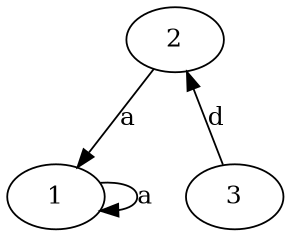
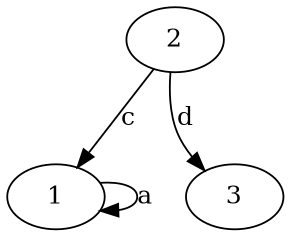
edge "2" -> "1": label "a" -> "c"
edge "3" -> "2": reversed
